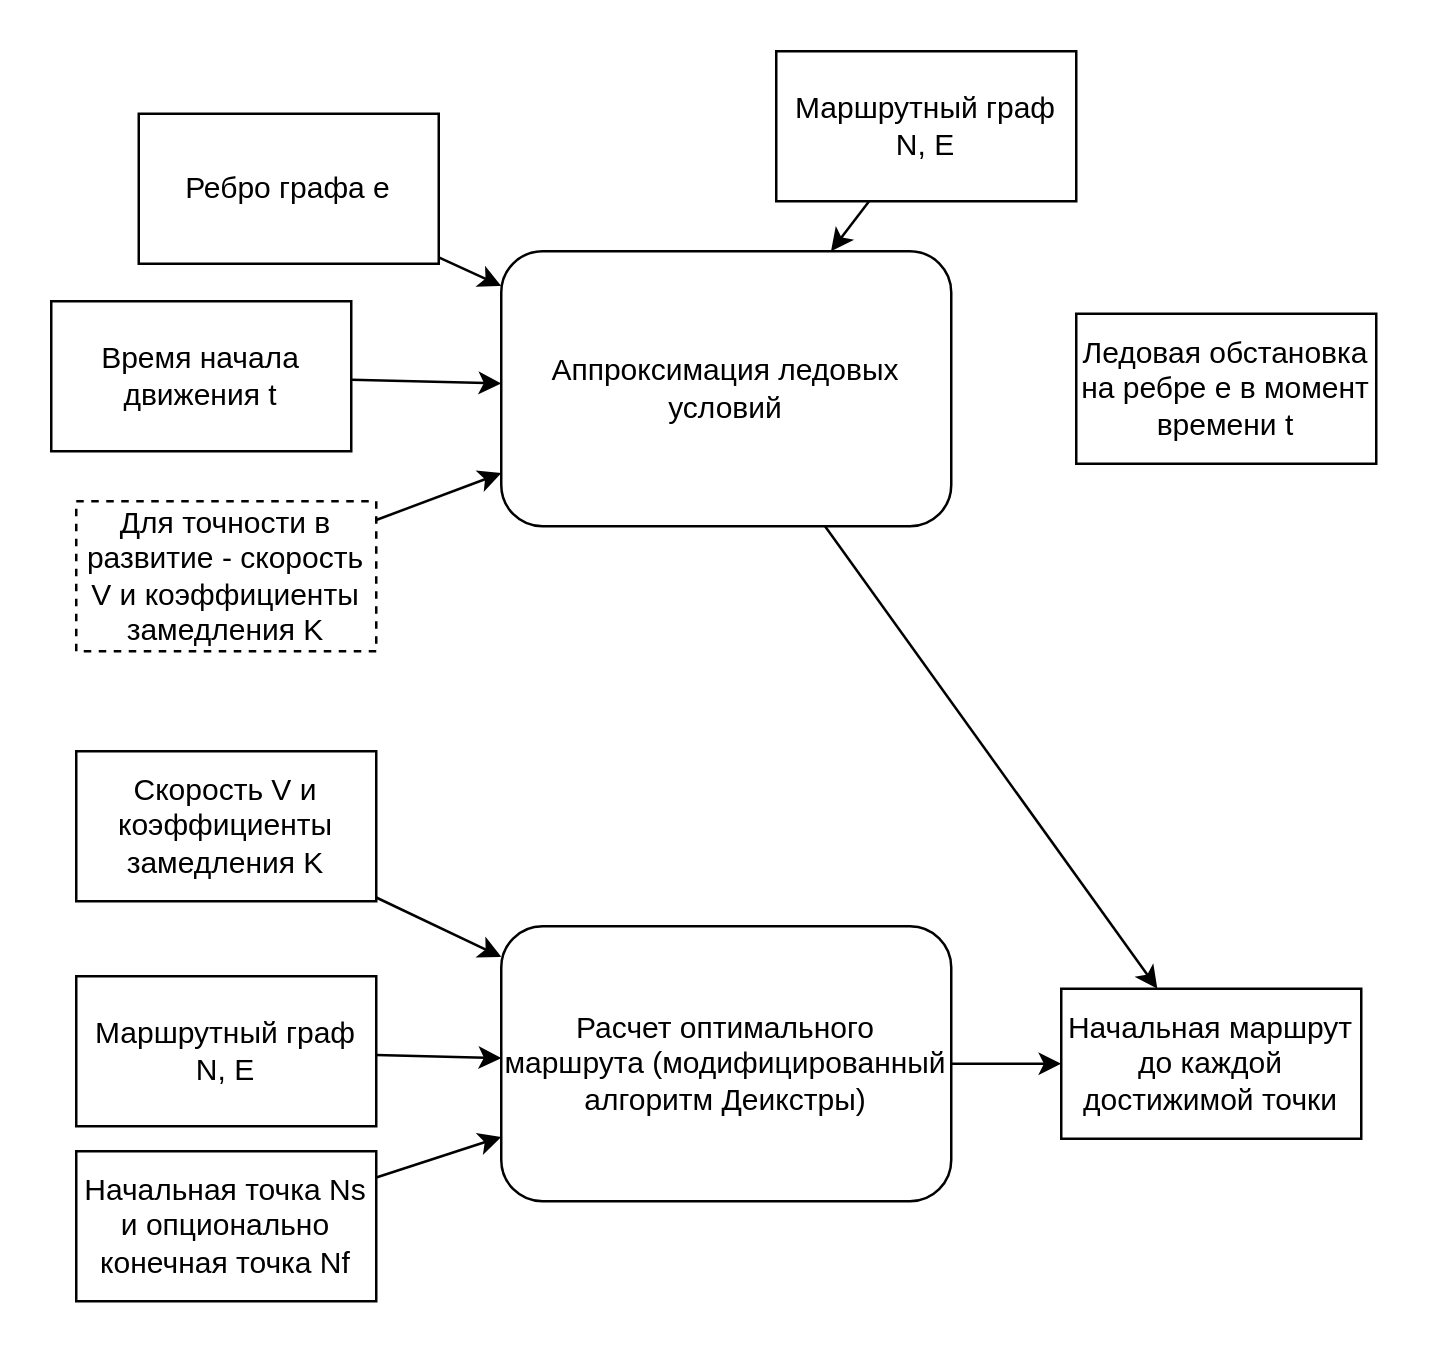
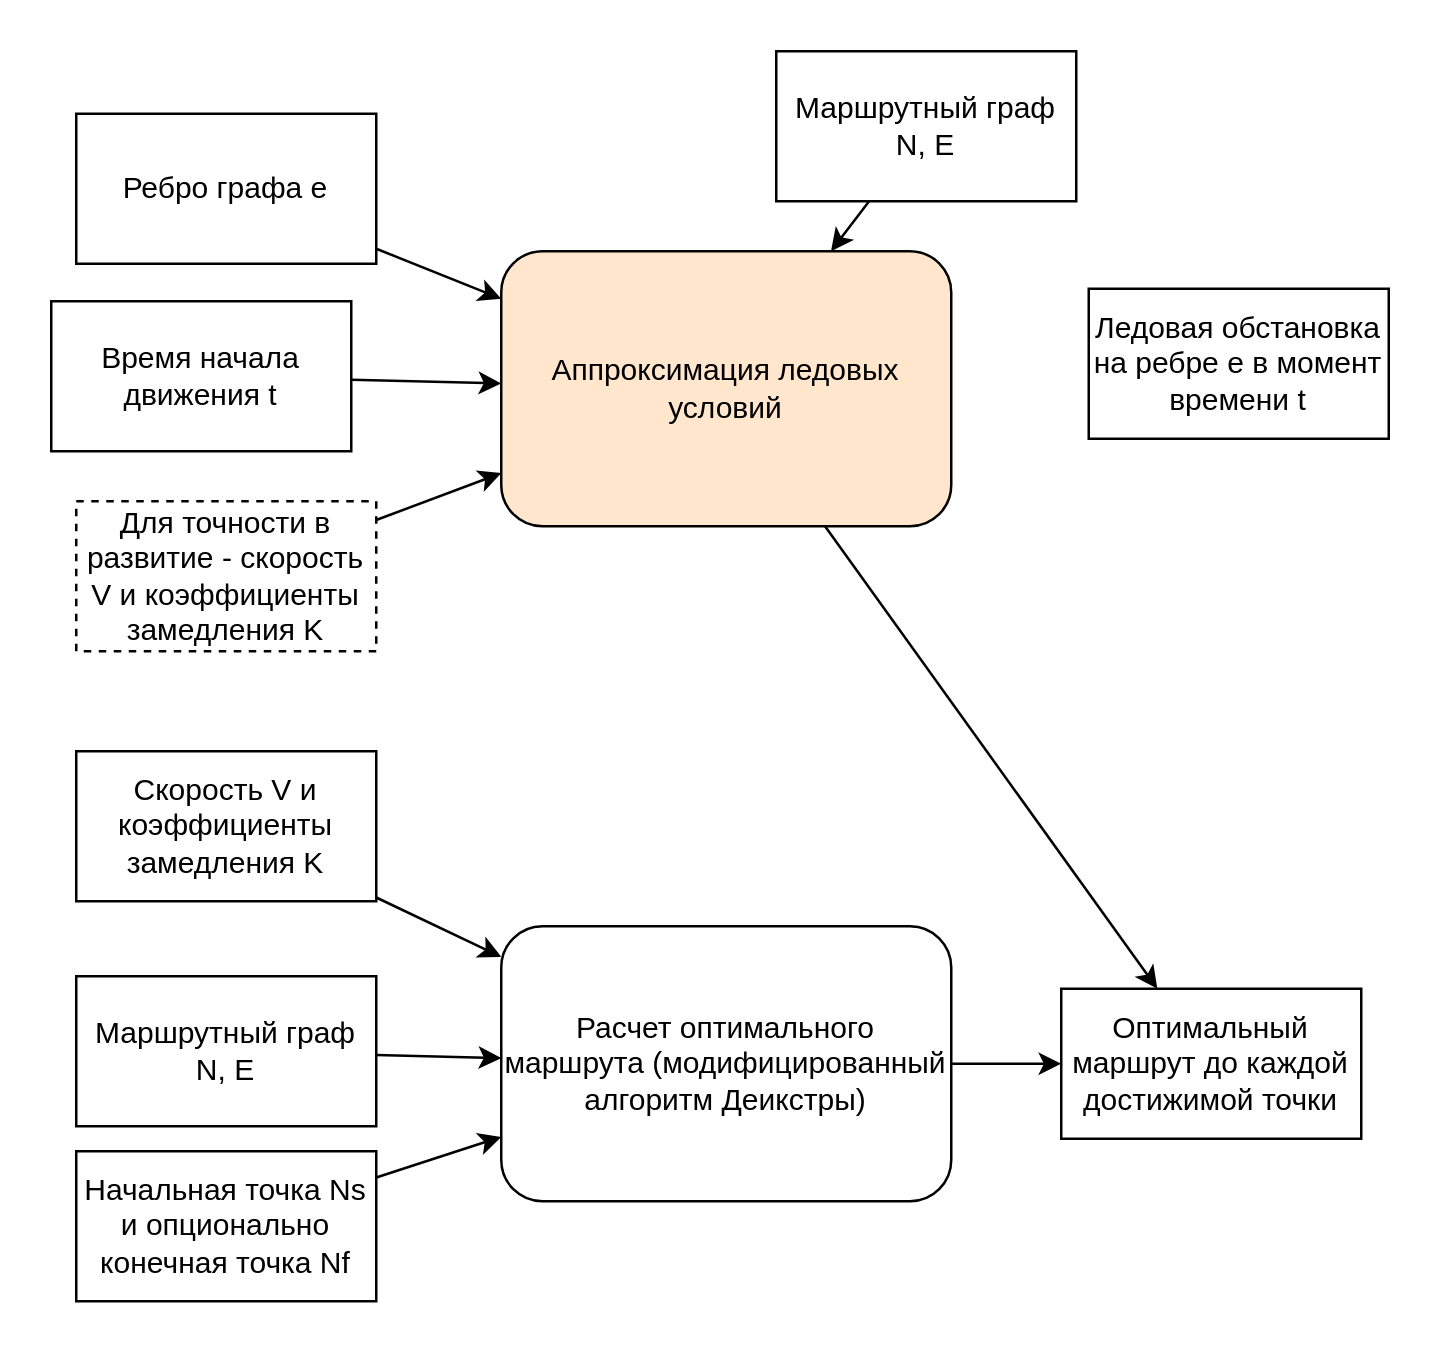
node "Ребро графа e": moved (289, 189) -> (226, 189)
node "Аппроксимация ледовых условий": fillcolor #ffffff -> #ffe6cc
node "Ледовая обстановка на ребре e в момент времени t": moved (1226, 389) -> (1239, 364)
node "Начальная маршрут до каждой достижимой точки": label "Начальная маршрут до каждой достижимой точки" -> "Оптимальный маршрут до каждой достижимой точки"
